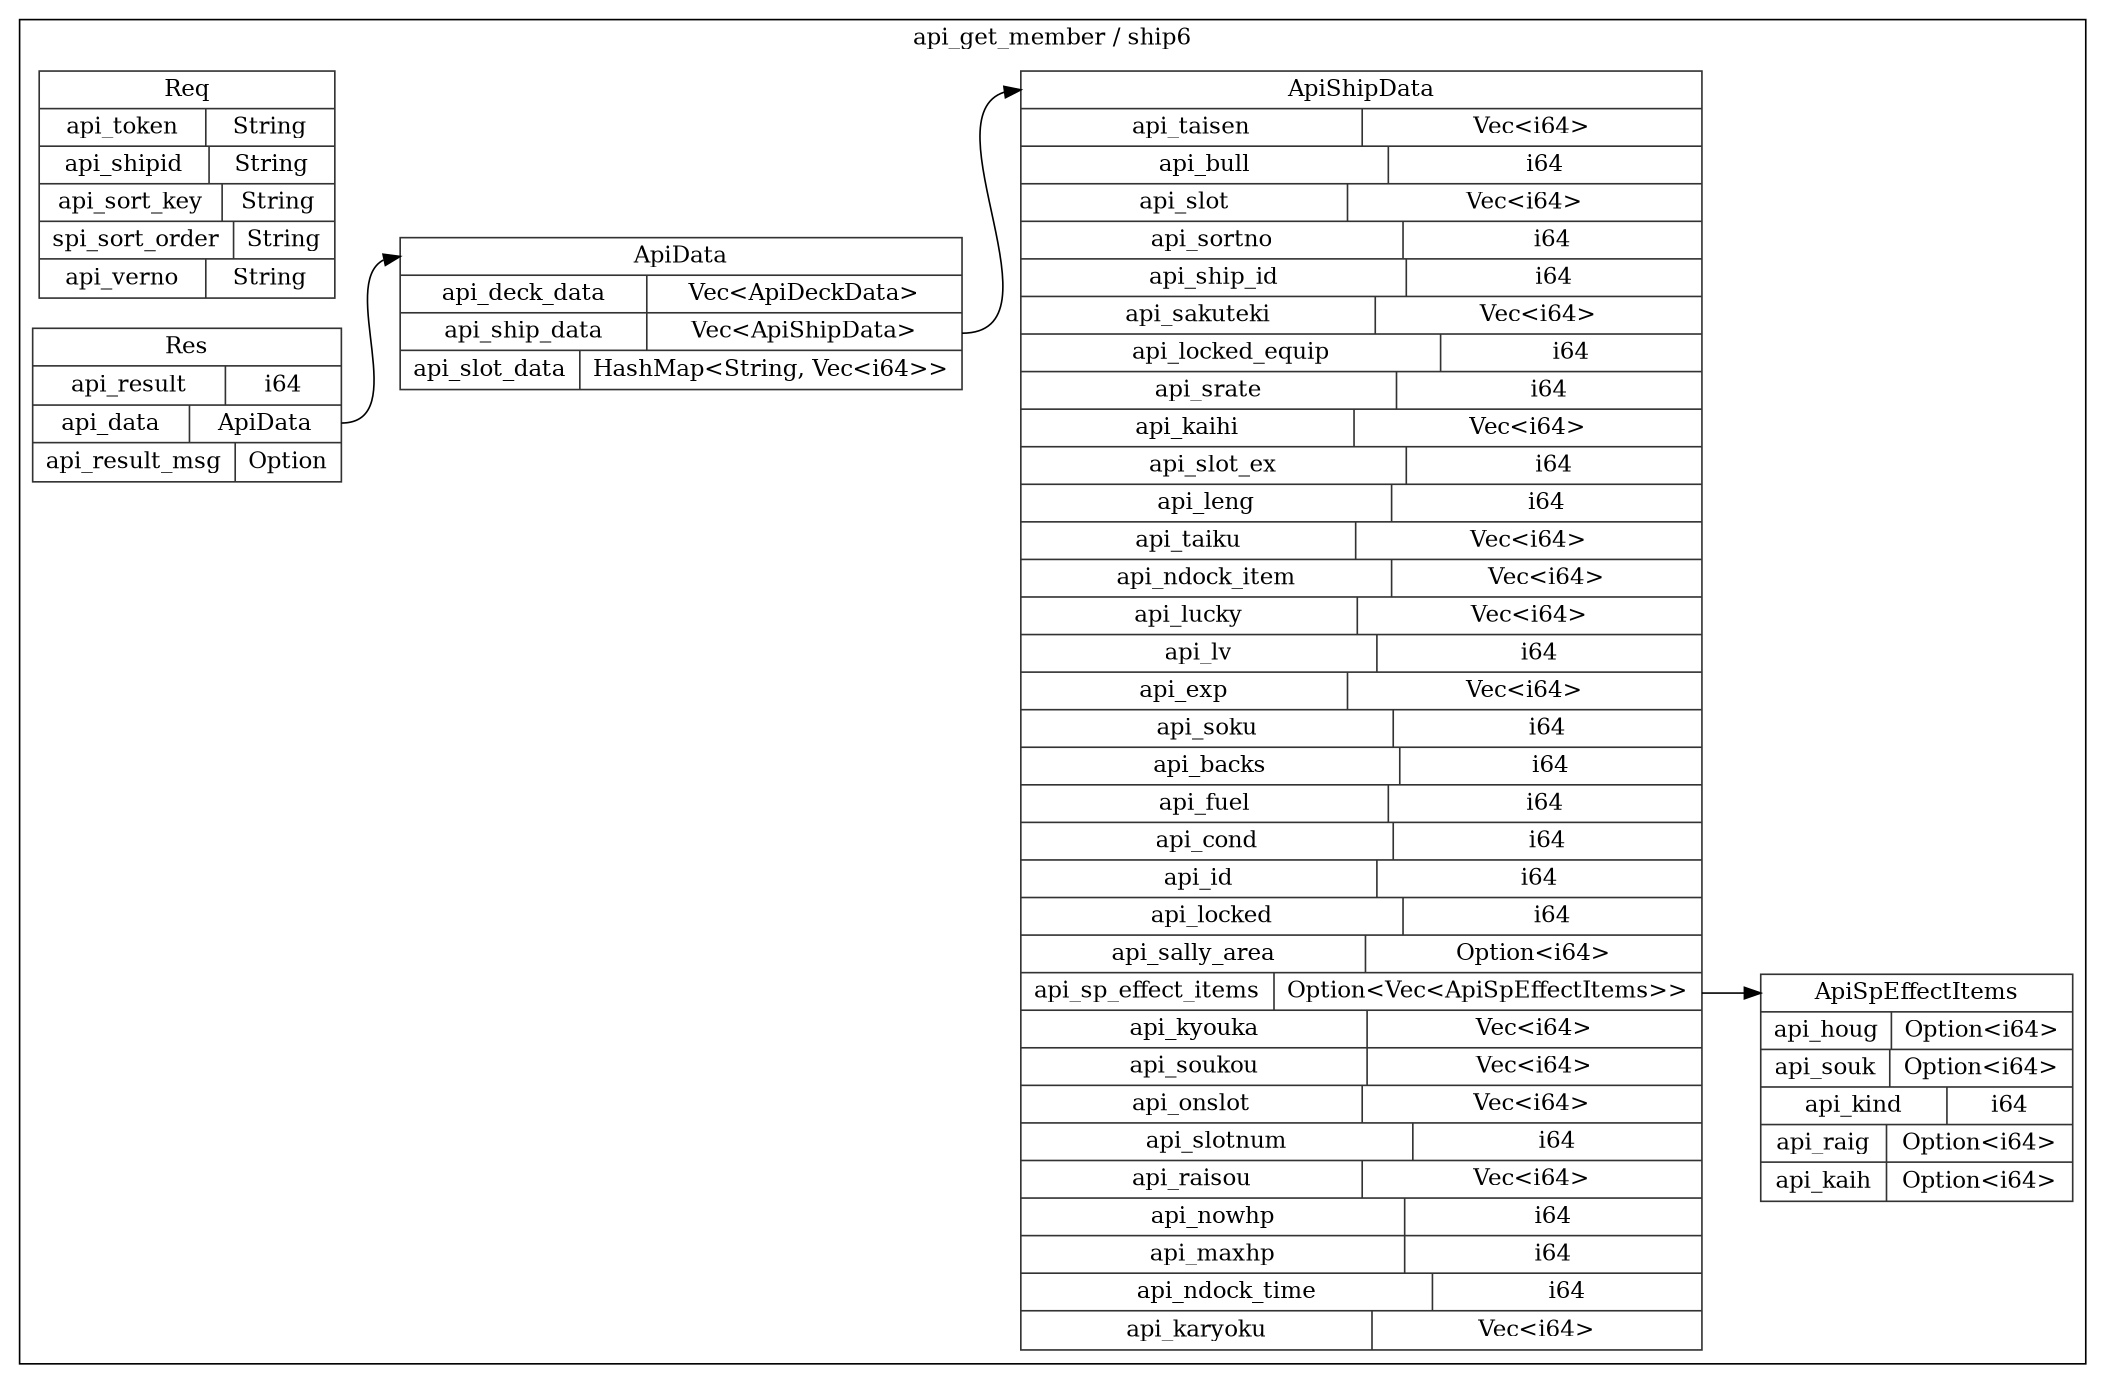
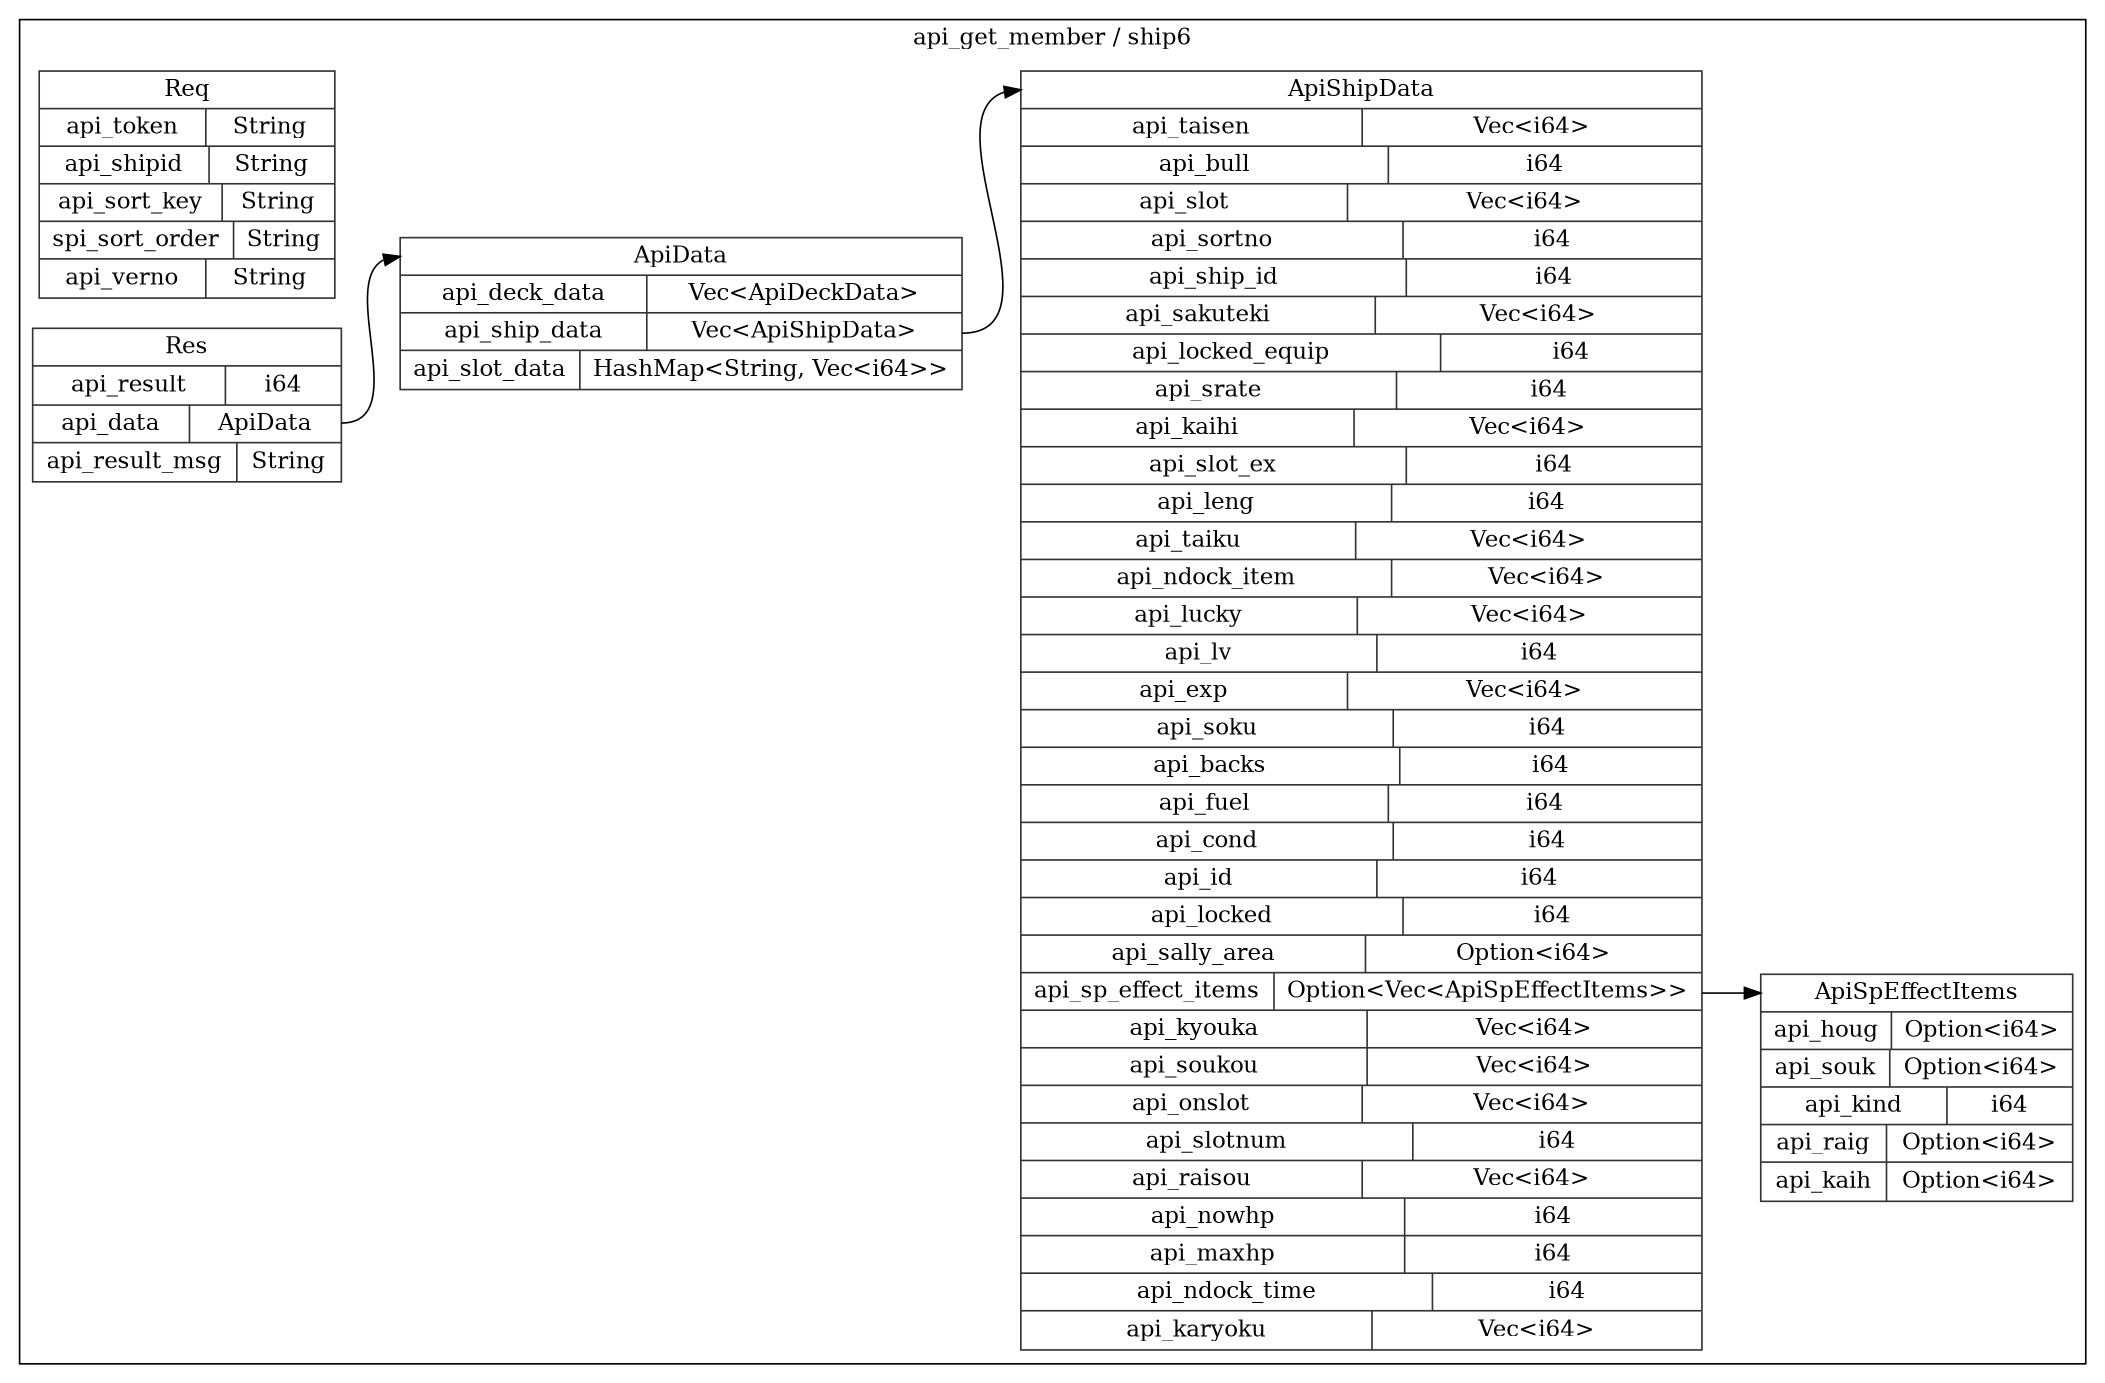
node "Res": text "Option" -> "String"
